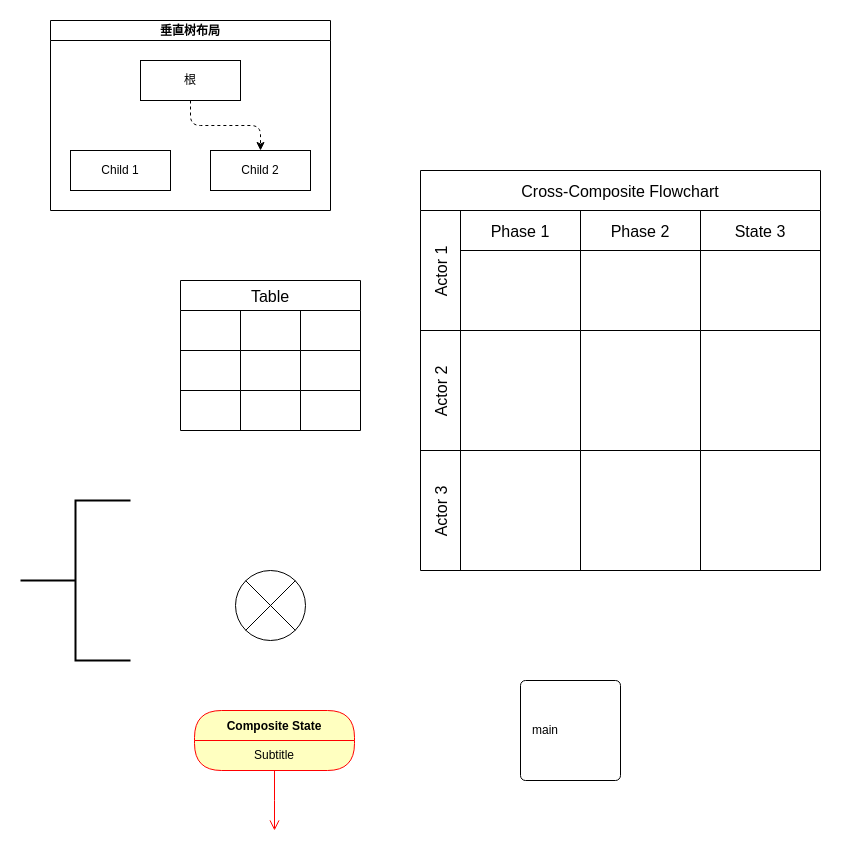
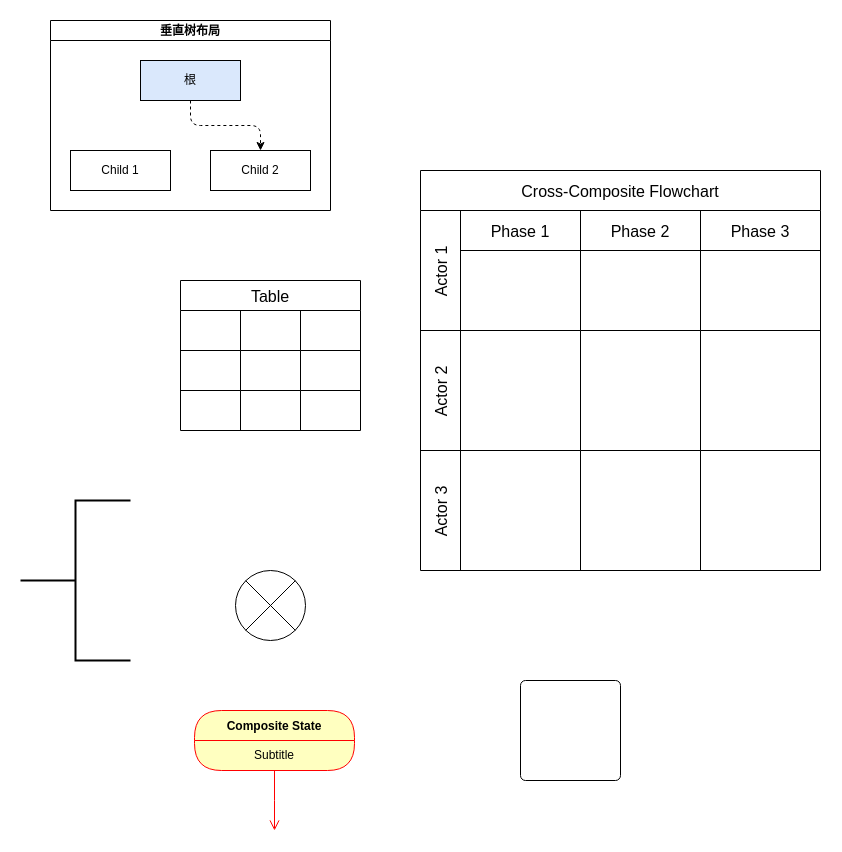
node "根": fillcolor #ffffff -> #dae8fc
node "State 3": label "State 3" -> "Phase 3"
node "main": removed
